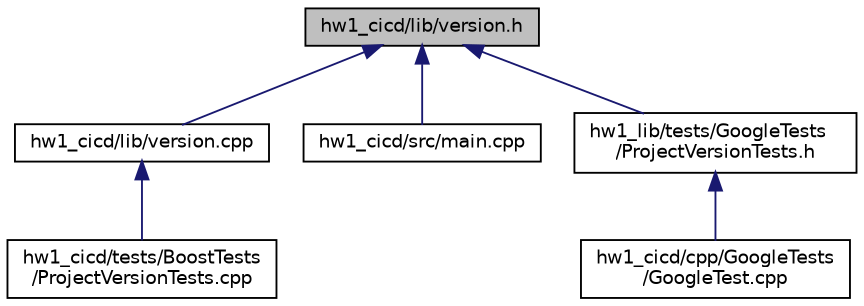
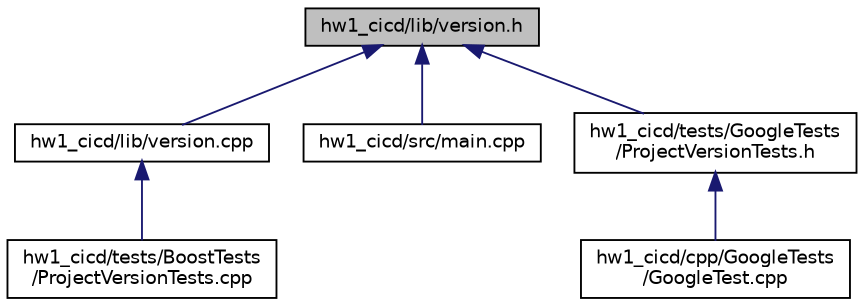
node "hw1_lib/tests/GoogleTests /ProjectVersionTests.h": label "hw1_lib/tests/GoogleTests /ProjectVersionTests.h" -> "hw1_cicd/tests/GoogleTests /ProjectVersionTests.h"
